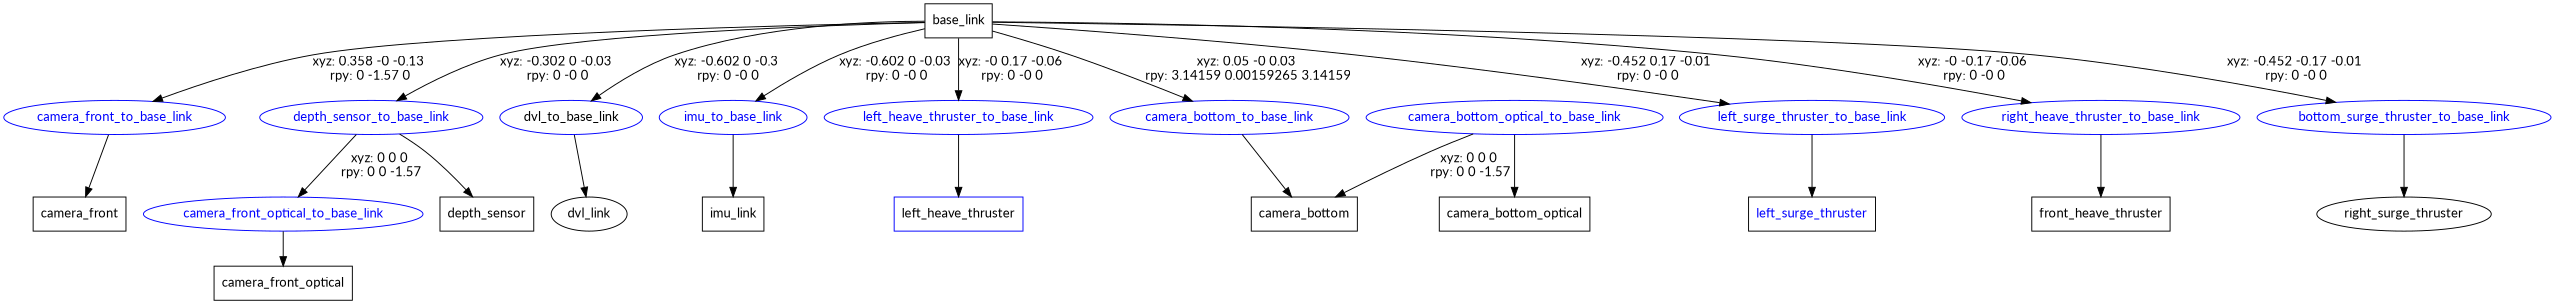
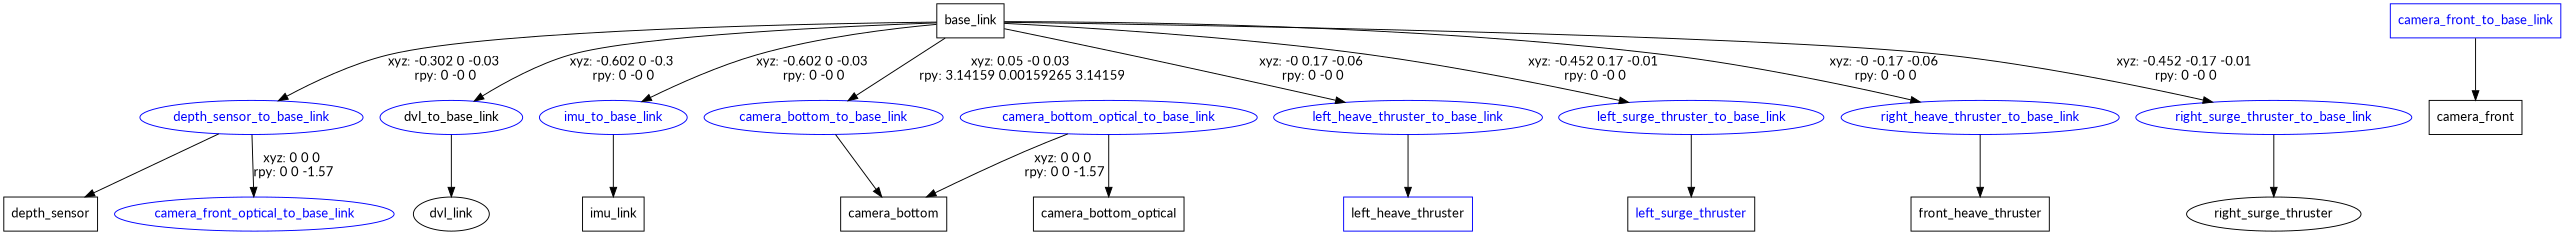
edge "base_link" -> "camera_front_to_base_link": removed, label "xyz: 0.358 -0 -0.13 rpy: 0 -1.57 0"
node "camera_front_to_base_link": shape ellipse -> box
node "bottom_surge_thruster_to_base_link": label "bottom_surge_thruster_to_base_link" -> "right_surge_thruster_to_base_link"
node "camera_front_optical": removed
